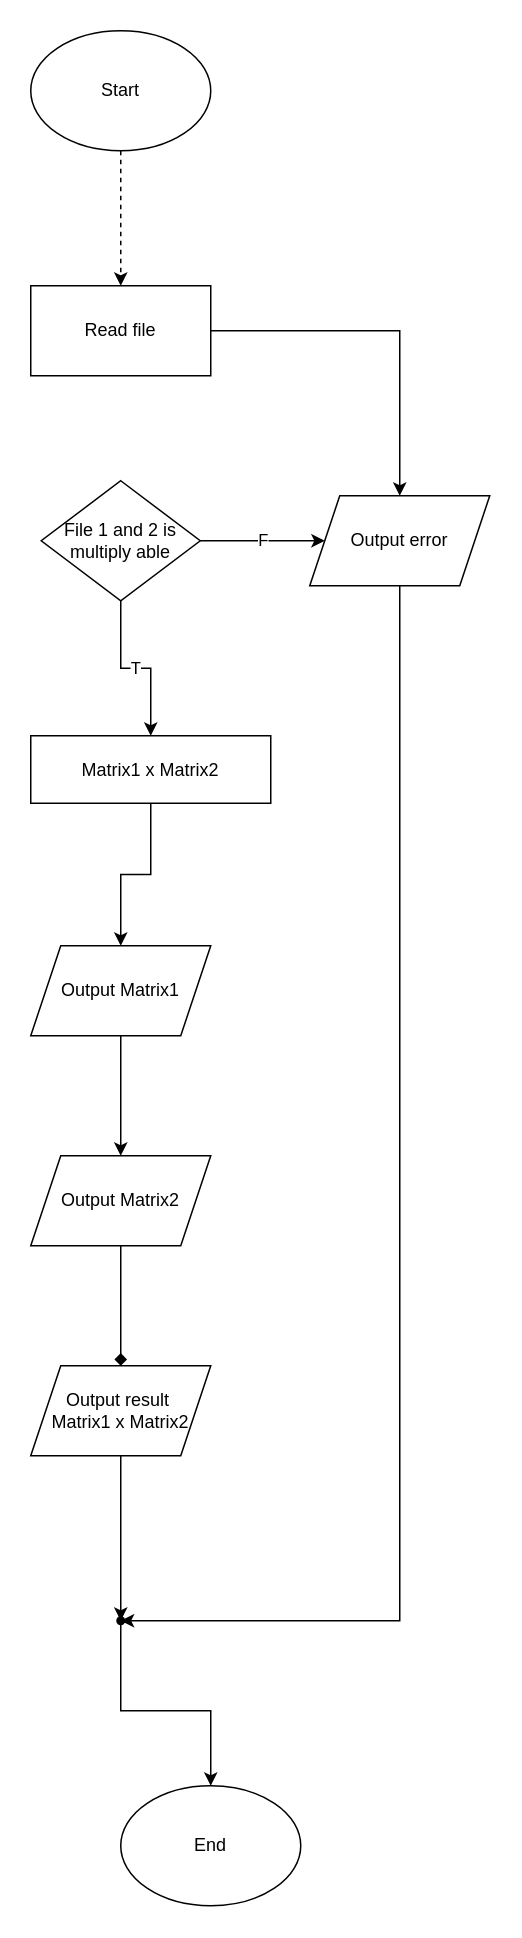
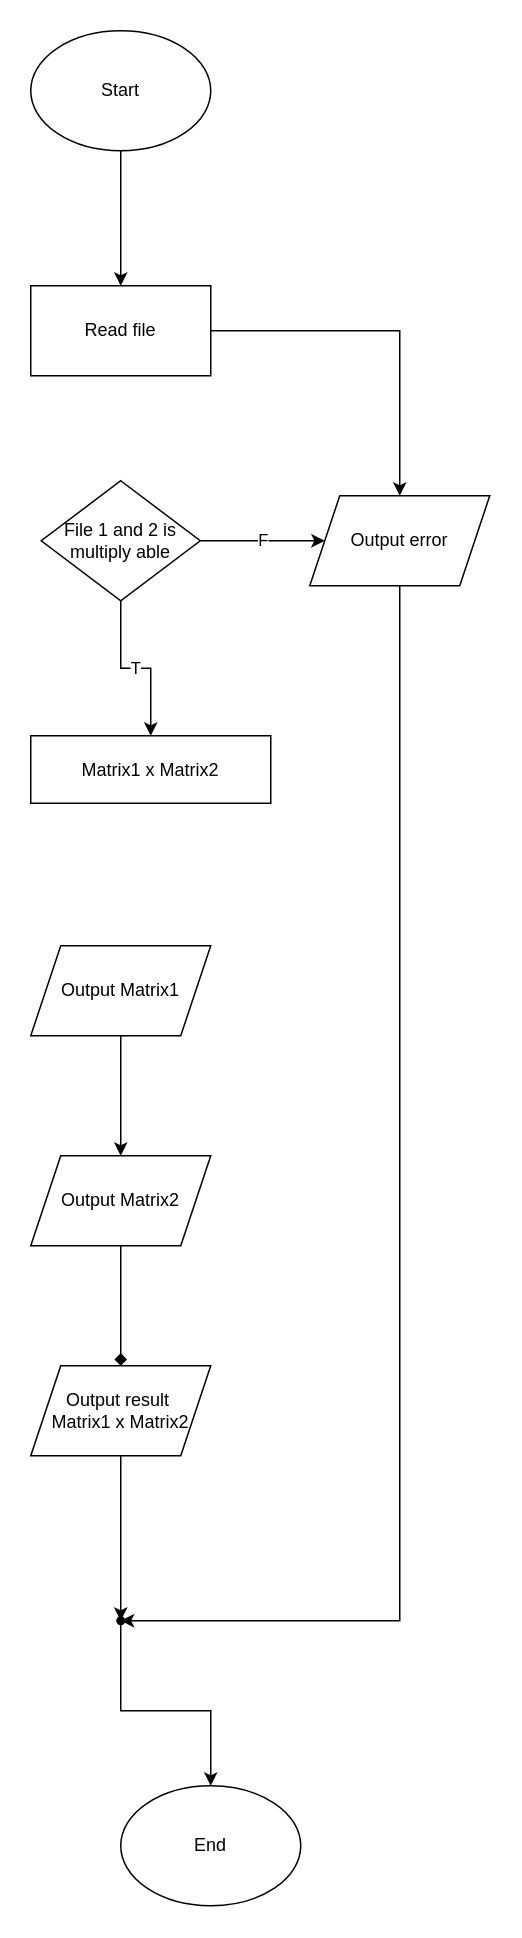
edge "Start" -> "Read file": style dashed -> solid
edge "Matrix1 x Matrix2" -> "Output Matrix1": removed
